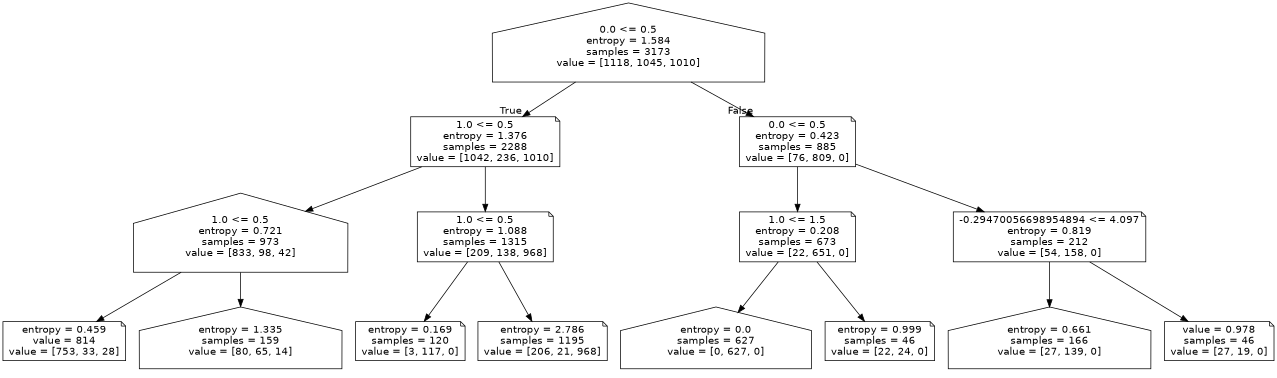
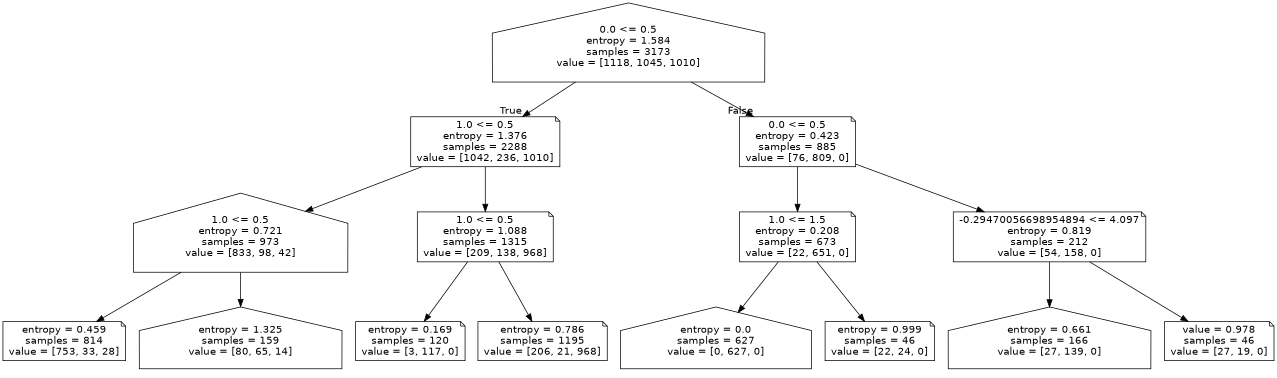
node "entropy = 0.459 value = 814 value = [753, 33, 28]": label "entropy = 0.459 value = 814 value = [753, 33, 28]" -> "entropy = 0.459 samples = 814 value = [753, 33, 28]"
node "entropy = 1.335 samples = 159 value = [80, 65, 14]": label "entropy = 1.335 samples = 159 value = [80, 65, 14]" -> "entropy = 1.325 samples = 159 value = [80, 65, 14]"
node "entropy = 2.786 samples = 1195 value = [206, 21, 968]": label "entropy = 2.786 samples = 1195 value = [206, 21, 968]" -> "entropy = 0.786 samples = 1195 value = [206, 21, 968]"
